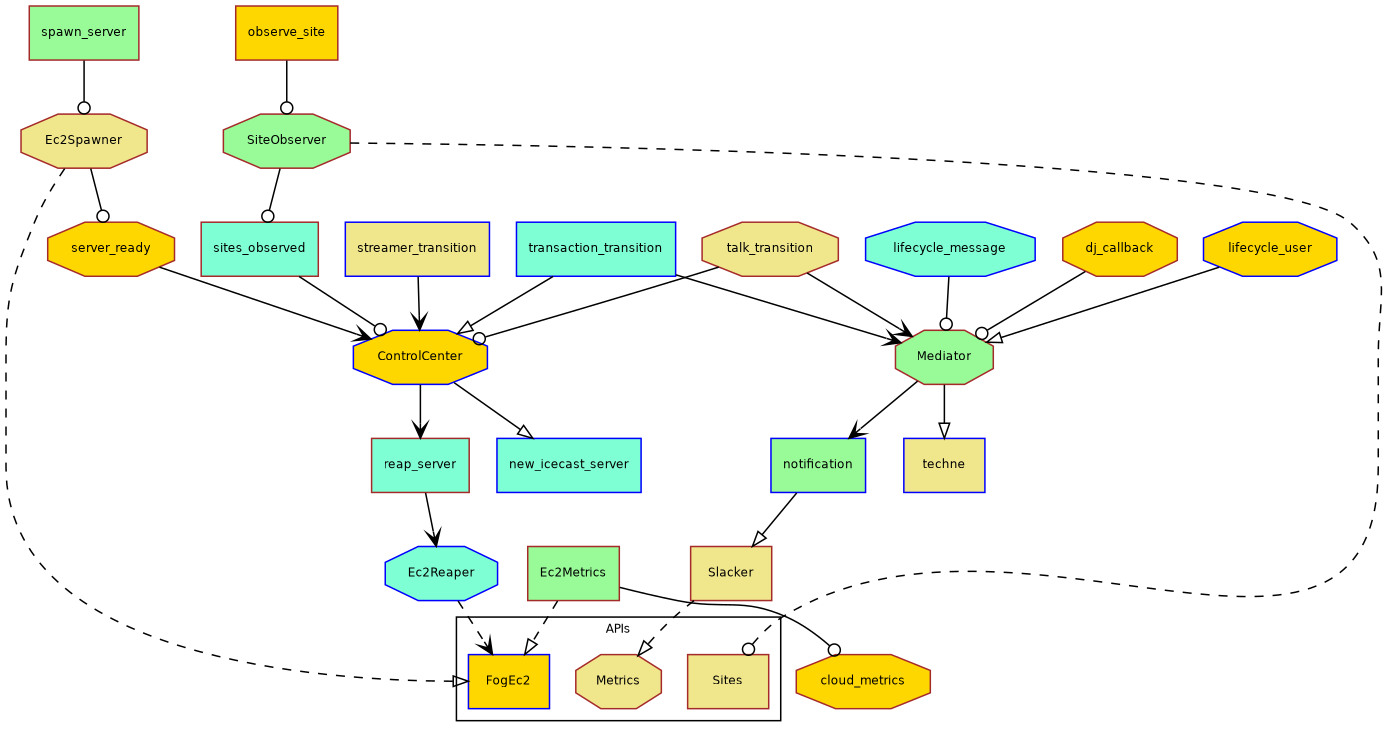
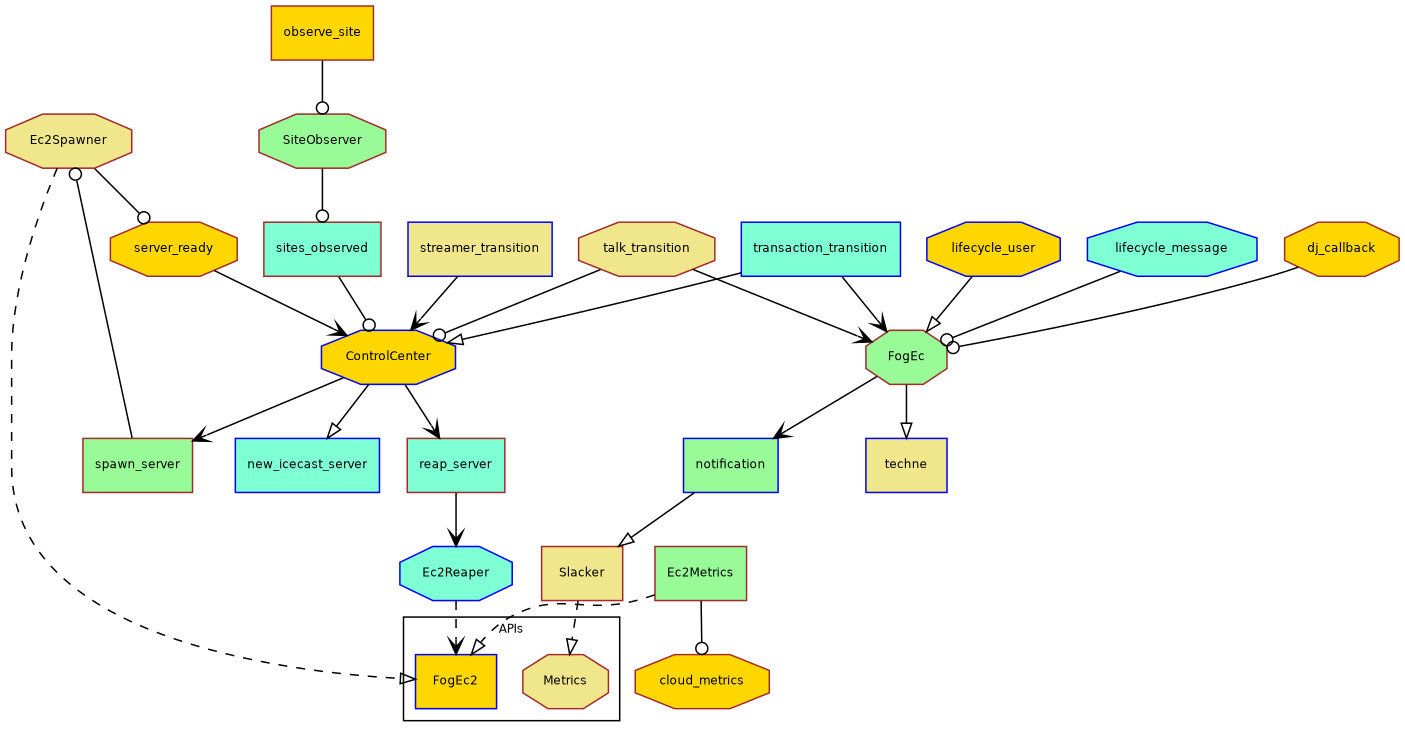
node "Mediator": label "Mediator" -> "FogEc"
edge "ControlCenter" -> "spawn_server": added
node "Sites": removed
